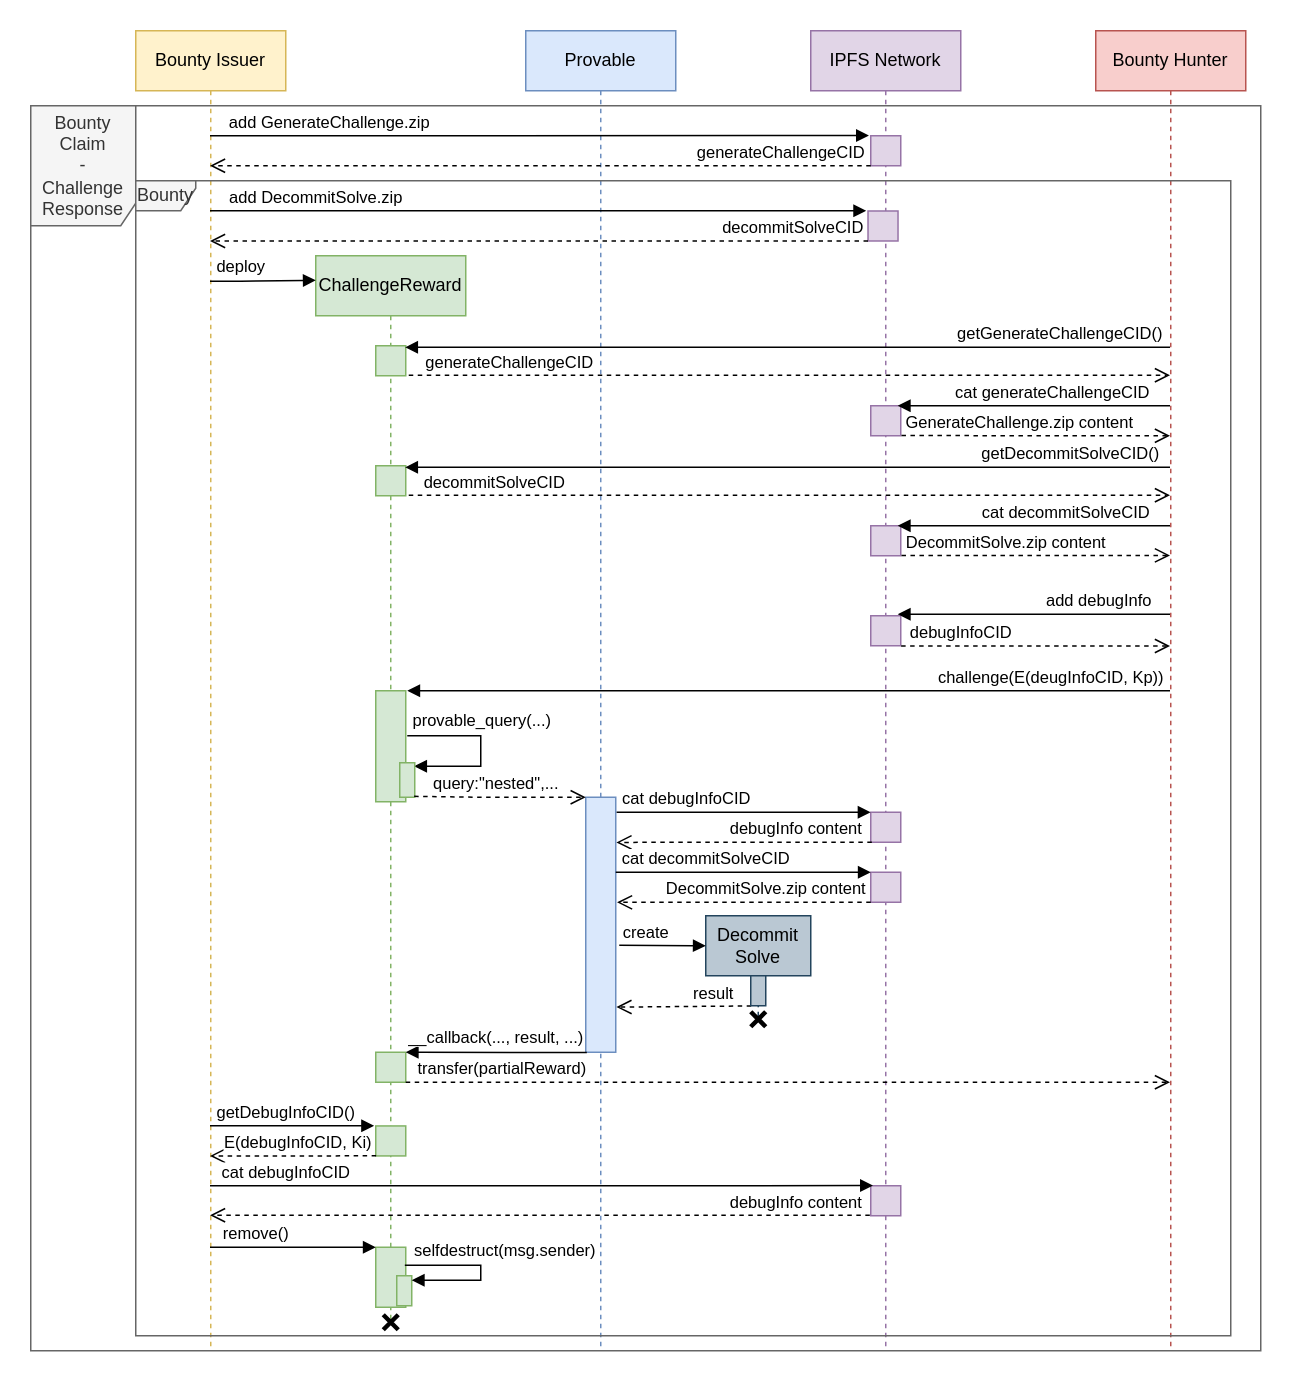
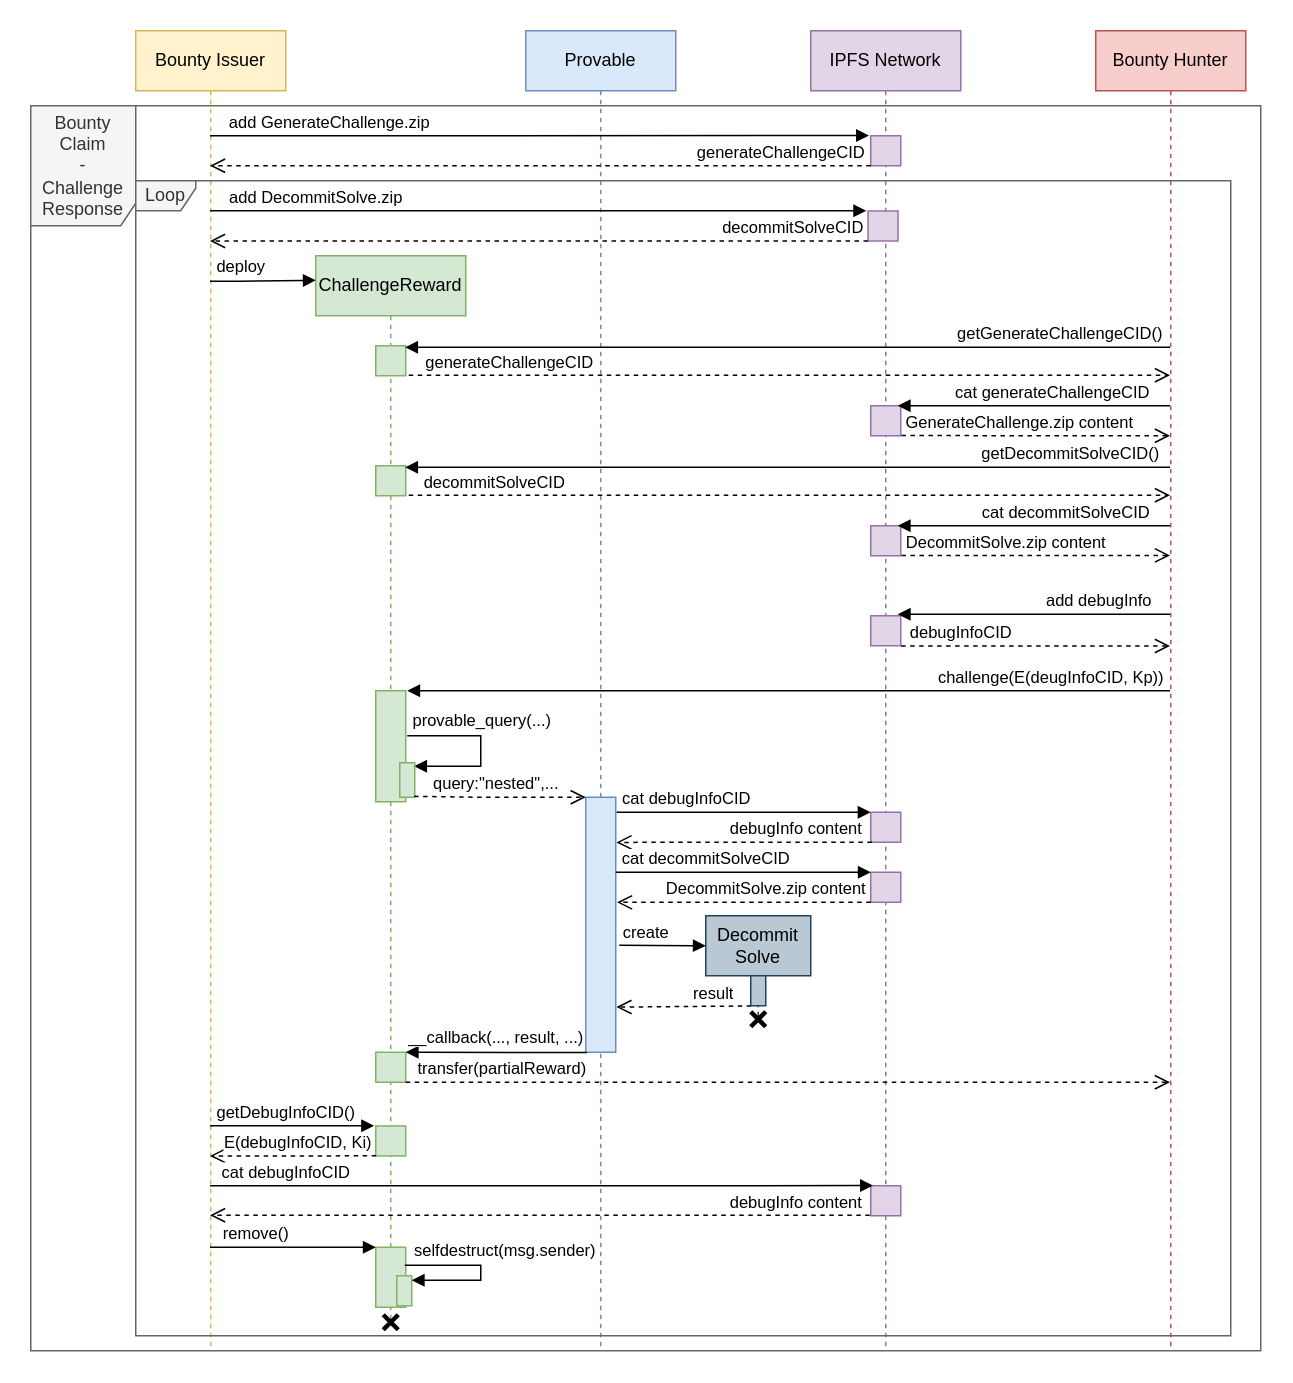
node "Bounty": label "Bounty" -> "Loop"
